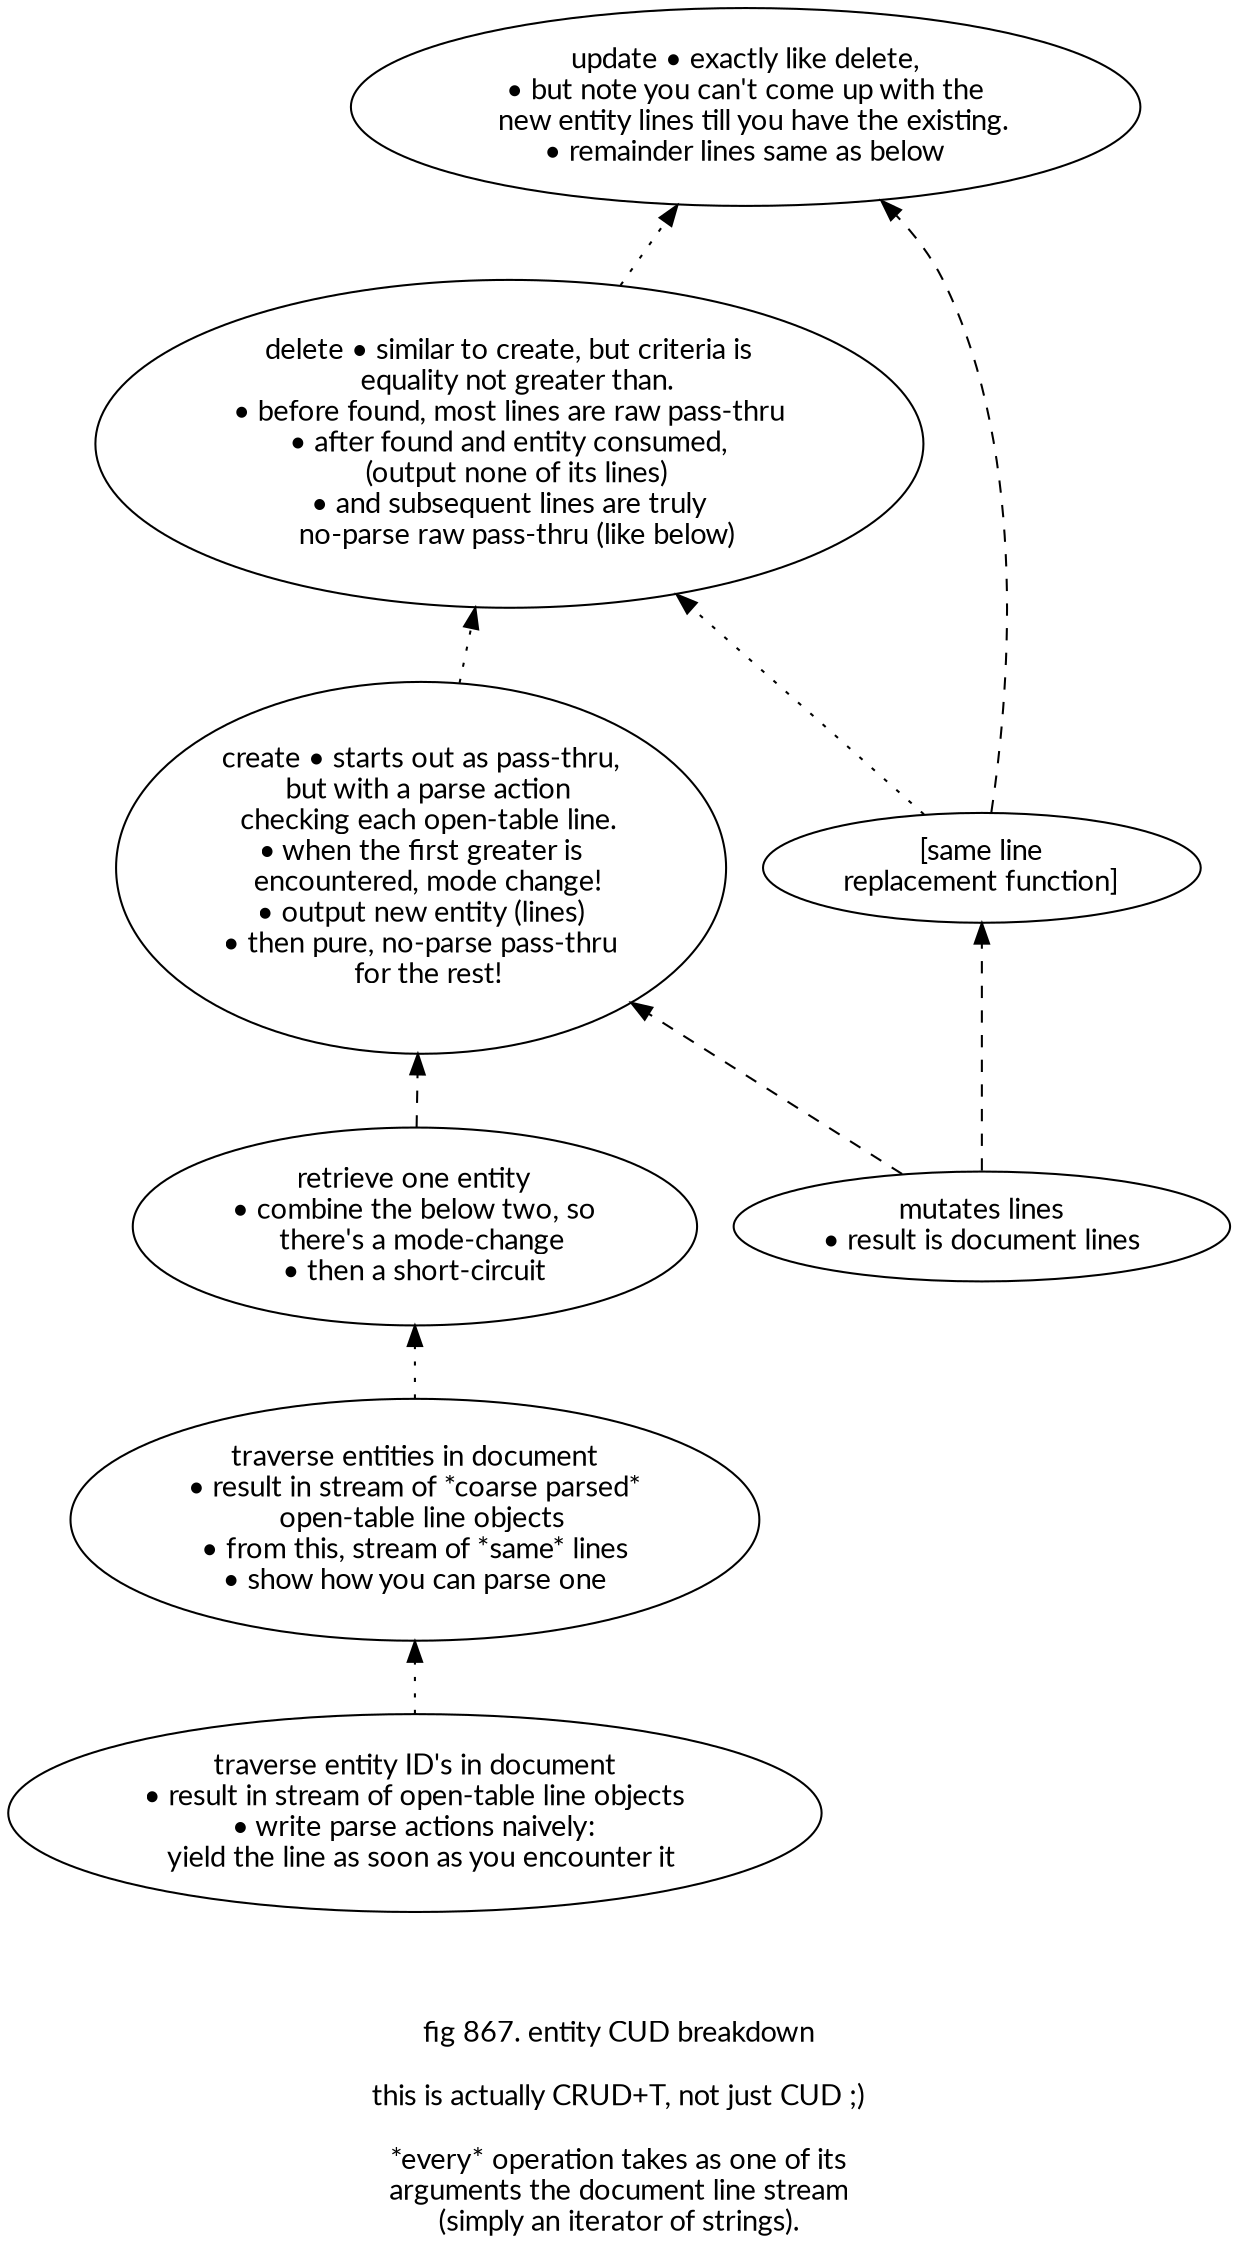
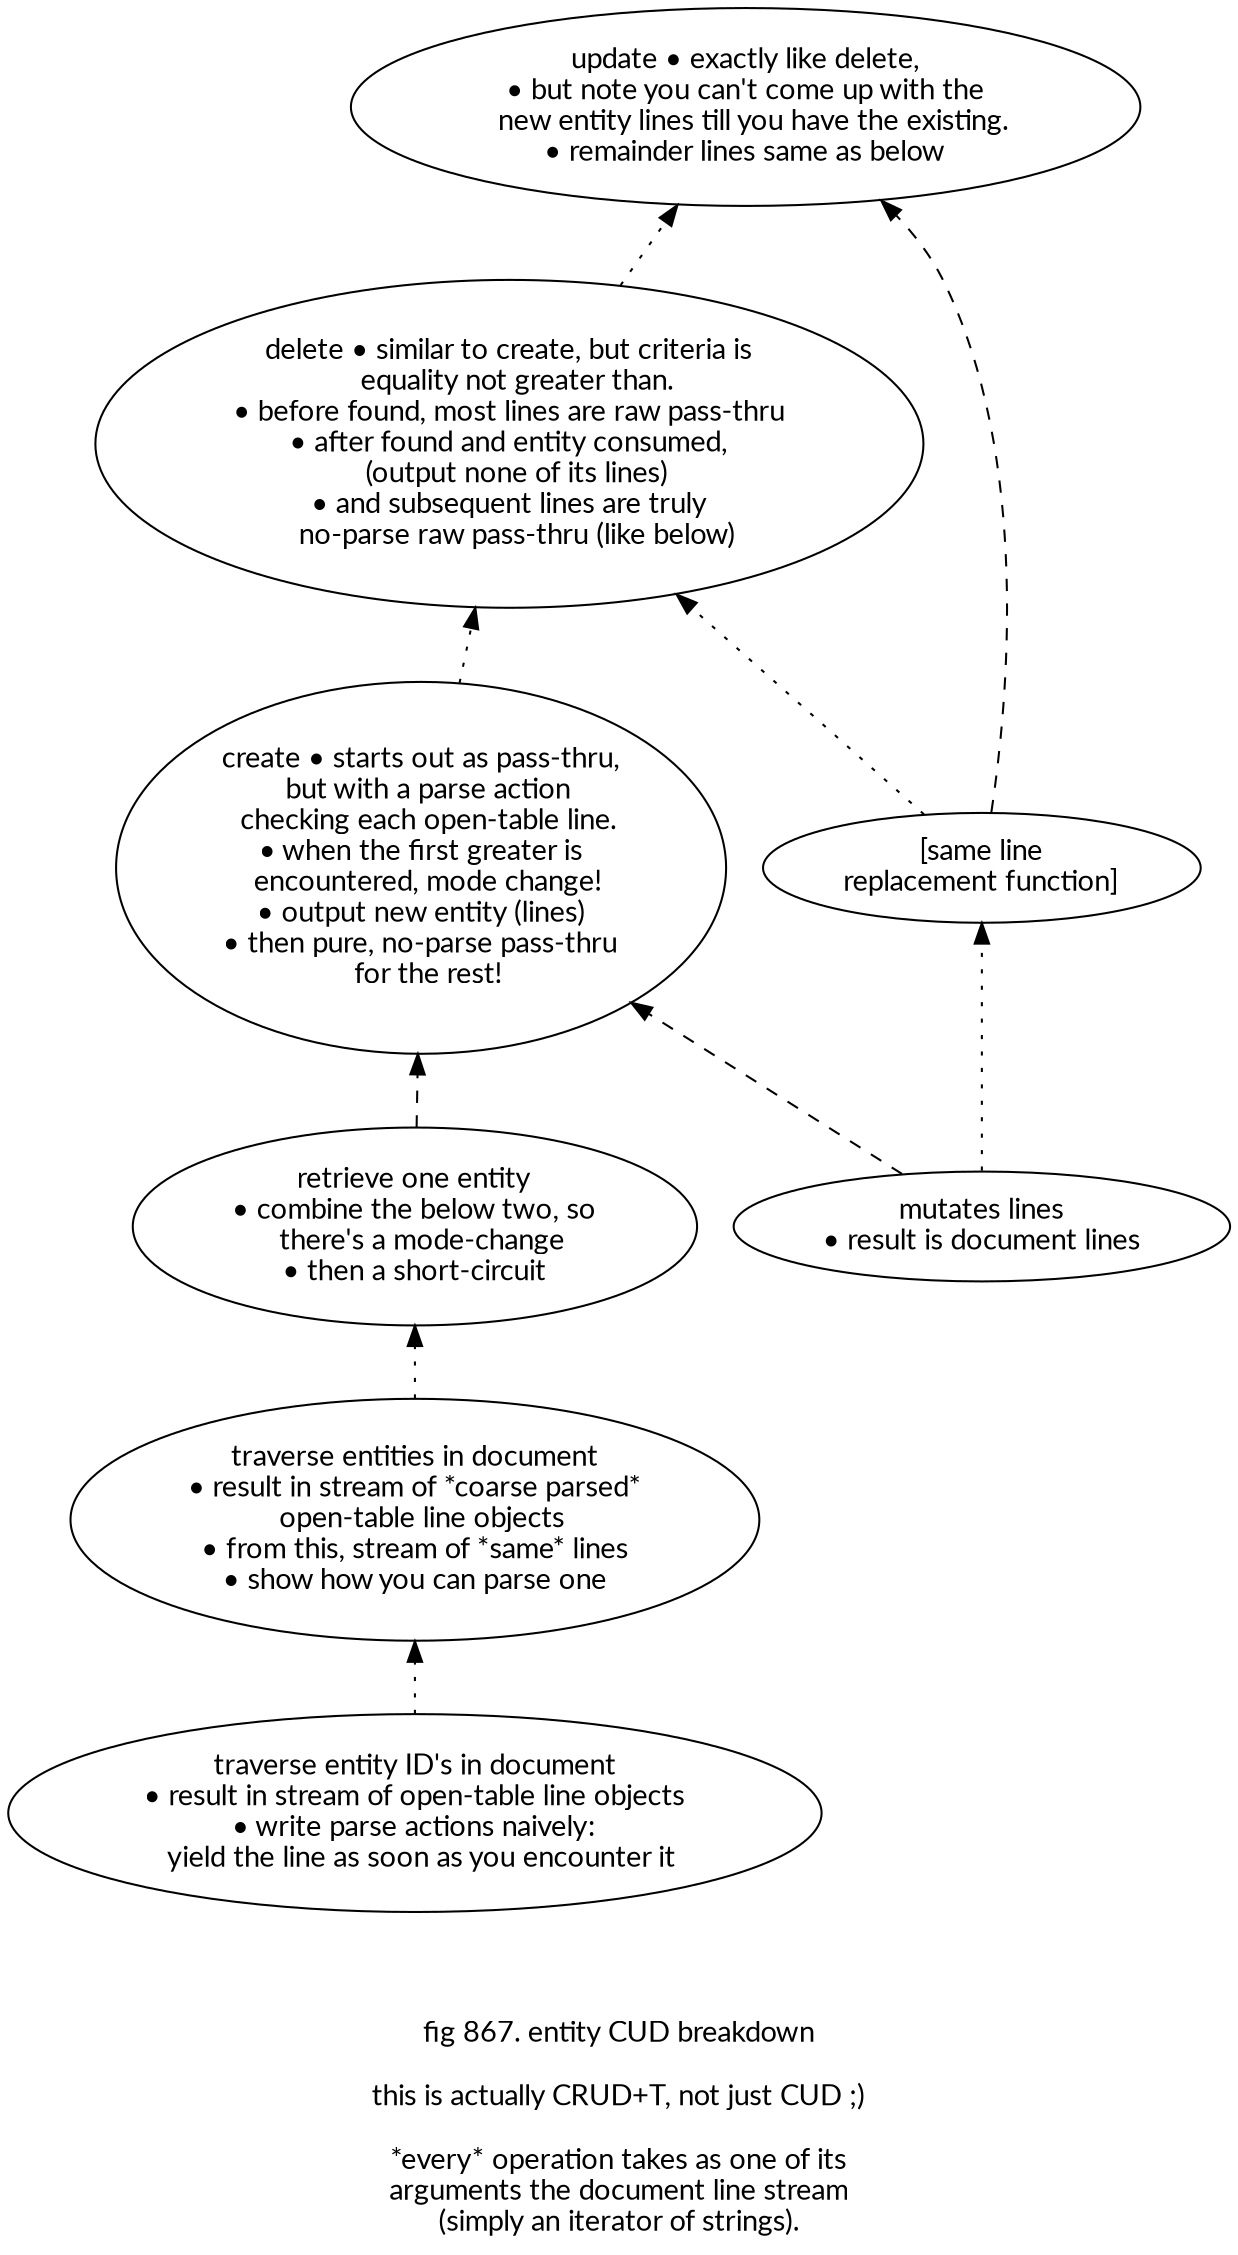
edge "mutates lines • result is document lines" -> "[same line replacement function]": style dashed -> dotted
